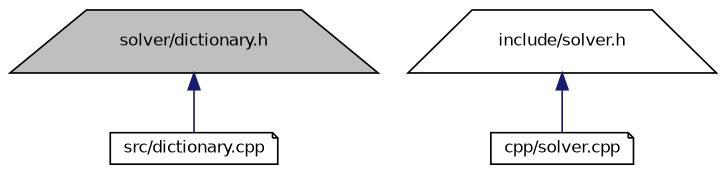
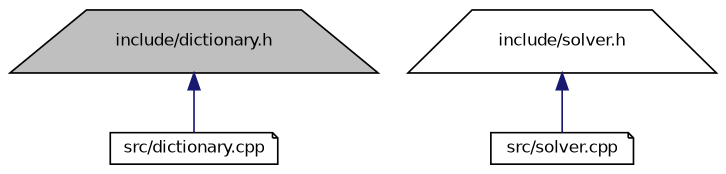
node "solver/dictionary.h": label "solver/dictionary.h" -> "include/dictionary.h"
node "cpp/solver.cpp": label "cpp/solver.cpp" -> "src/solver.cpp"
